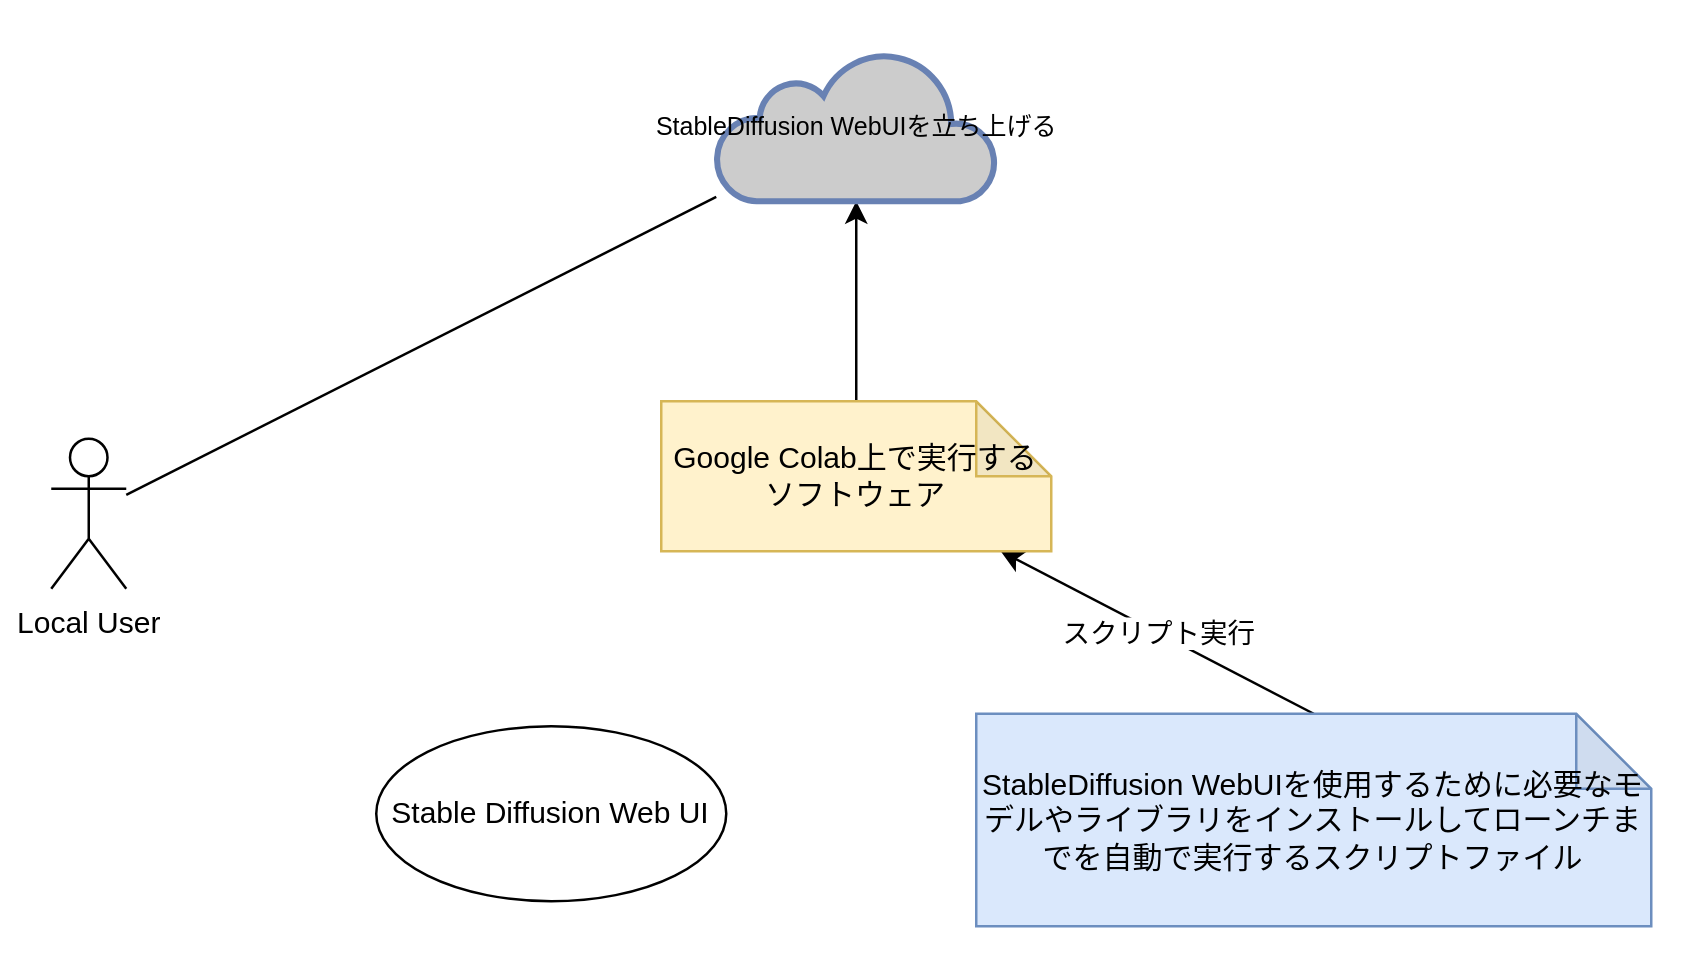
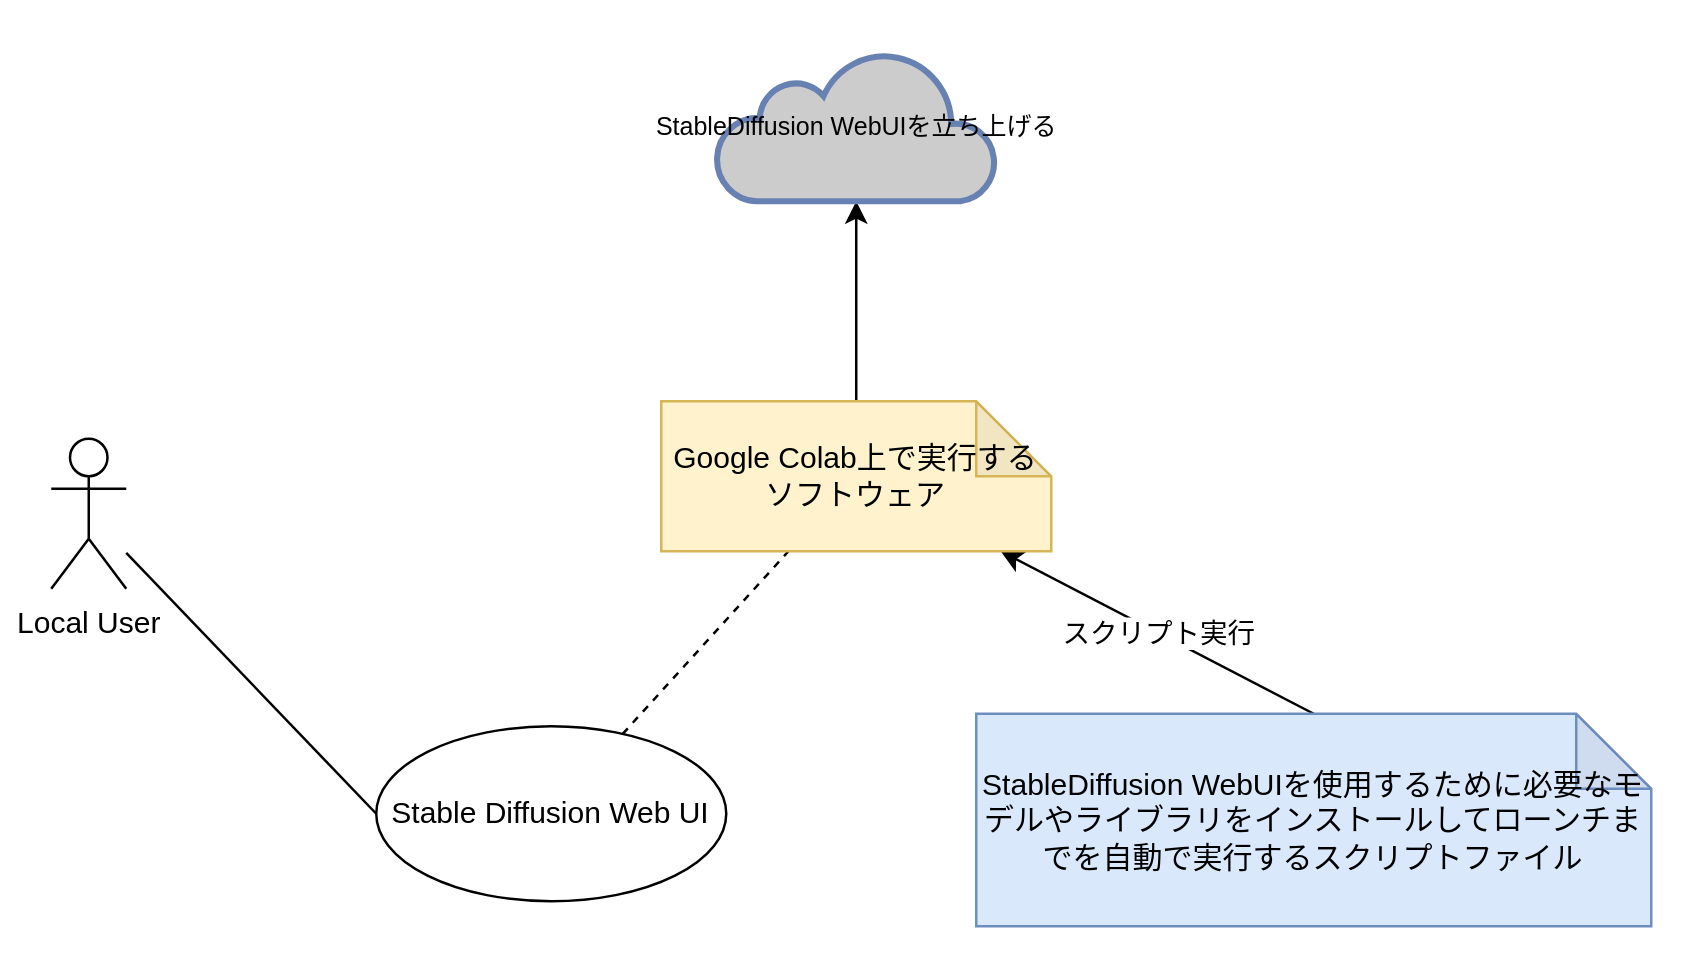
edge "StableDiffusion WebUIを立ち上げる" -- "Local User": now "Stable Diffusion Web UI" -- "Local User"
edge "Google Colab上で実行するソフトウェア" -- "Stable Diffusion Web UI": added
